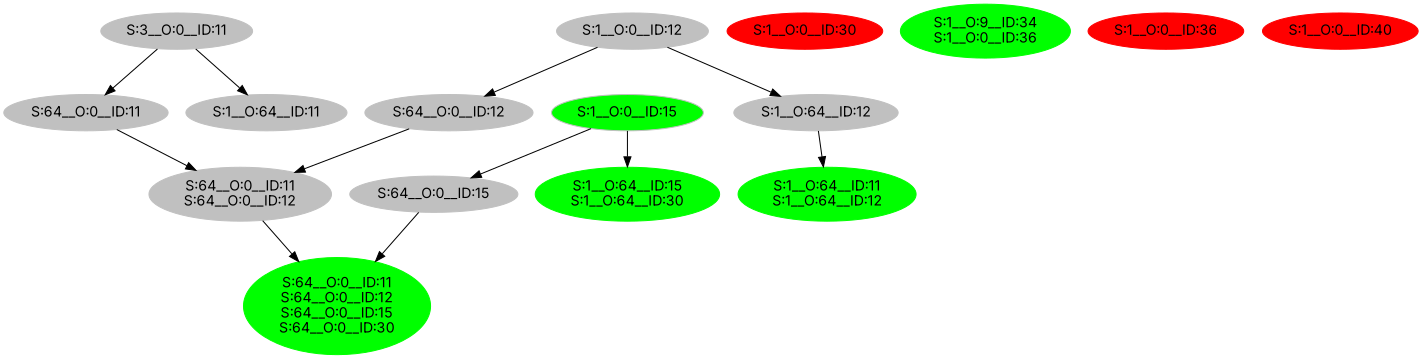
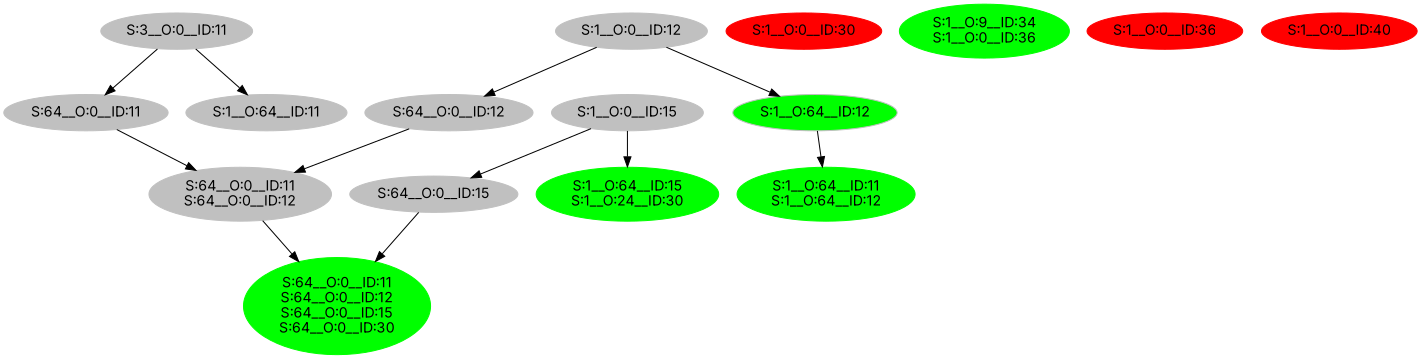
node "S:1__O:0__ID:15": fillcolor green -> grey
node "S:1__O:64__ID:12": fillcolor grey -> green
node "S:1__O:64__ID:15 S:1__O:64__ID:30": label "S:1__O:64__ID:15 S:1__O:64__ID:30" -> "S:1__O:64__ID:15 S:1__O:24__ID:30"
